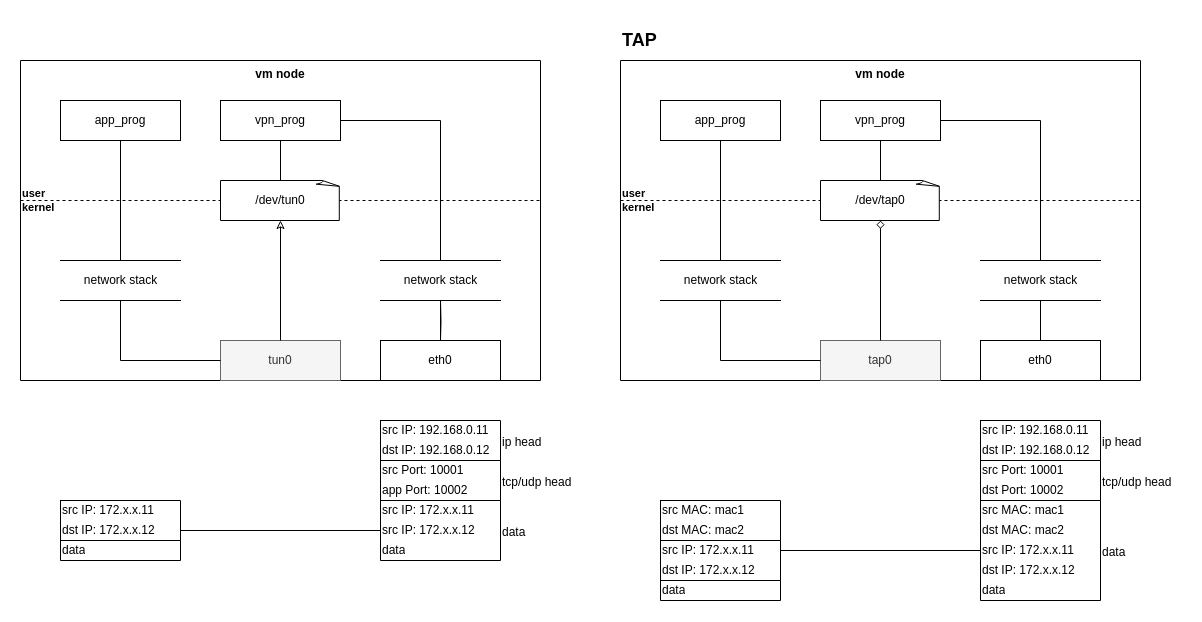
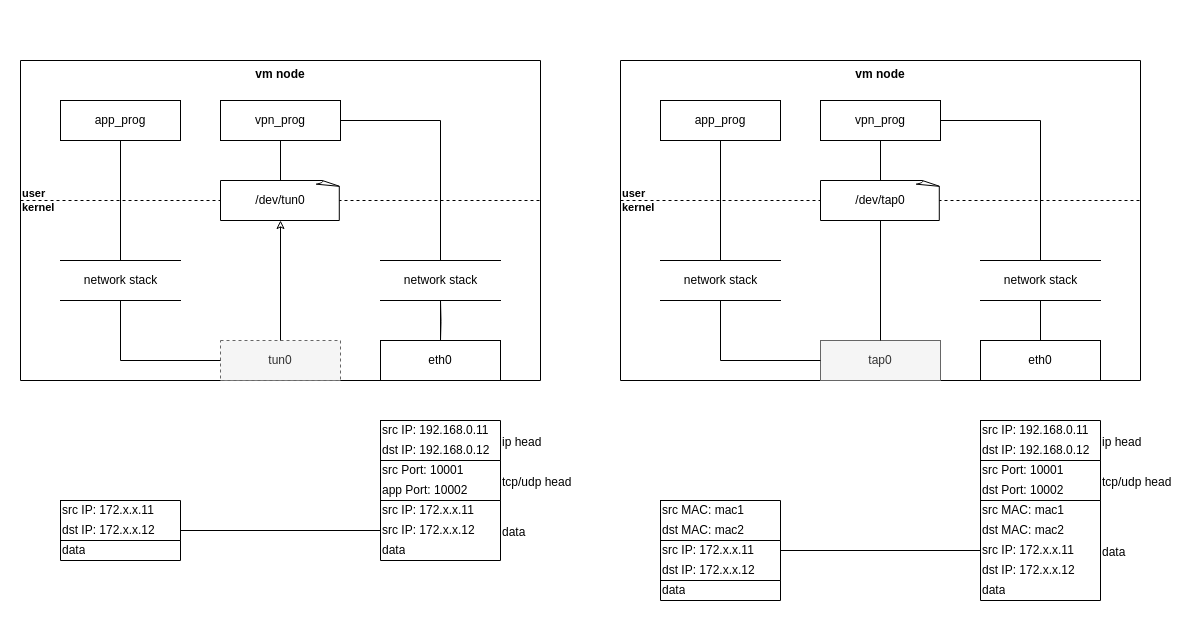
node "TAP": removed
edge "tap0" -> "/dev/tap0": arrowhead diamond -> none
node "tun0": style solid -> dashed
